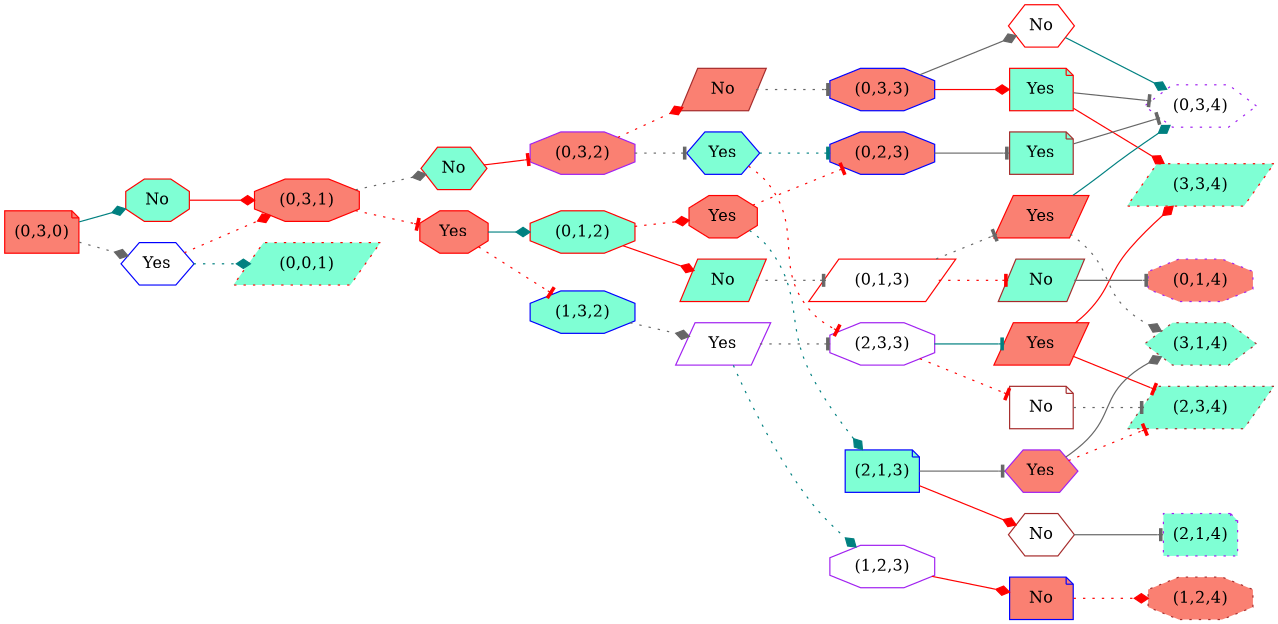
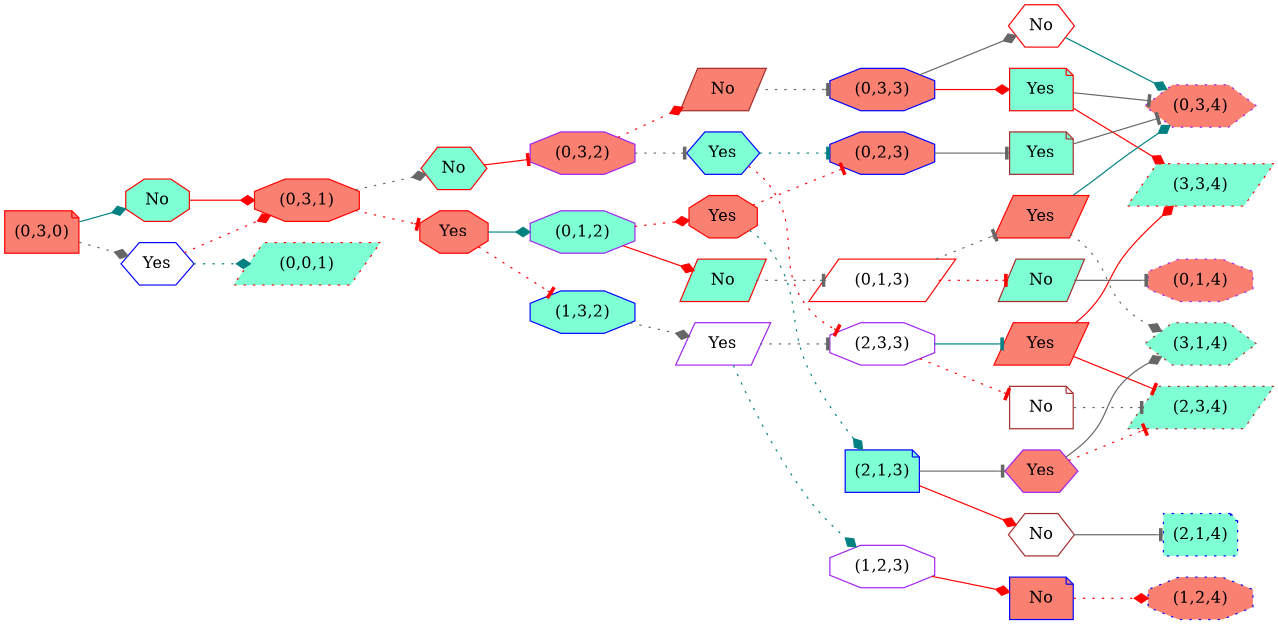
node "(0,3,4)": fillcolor white -> salmon
node "(0,1,2)": color red -> purple
node "(2,1,4)": color purple -> blue
node "(1,2,4)": color brown -> blue
